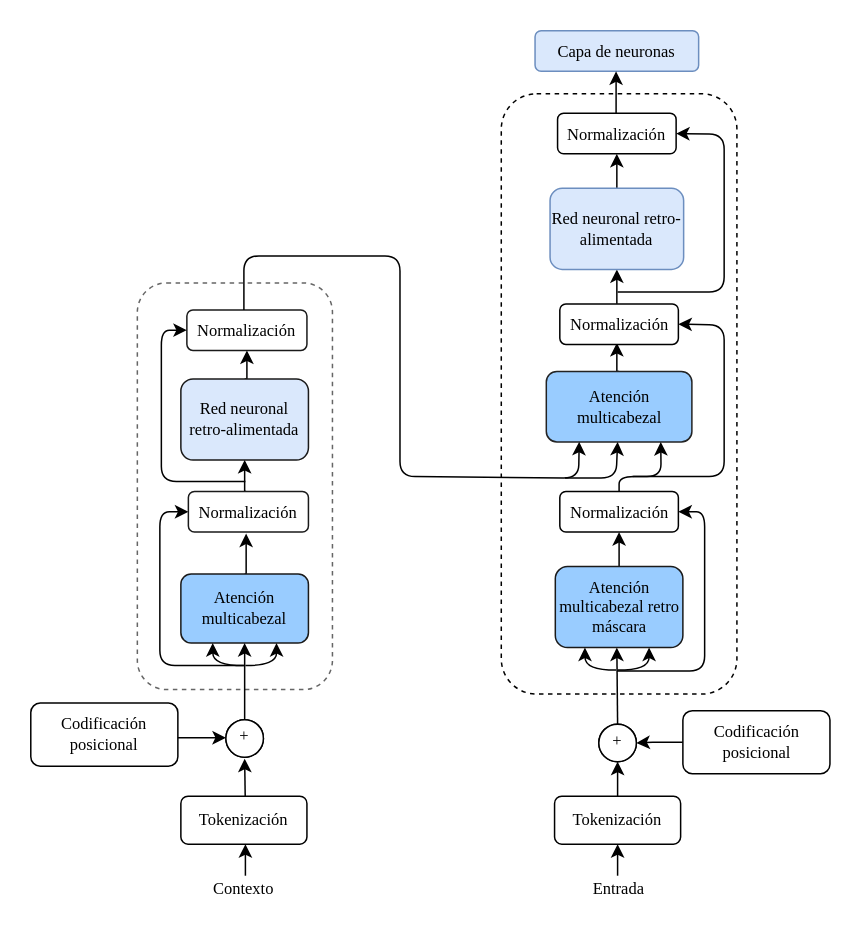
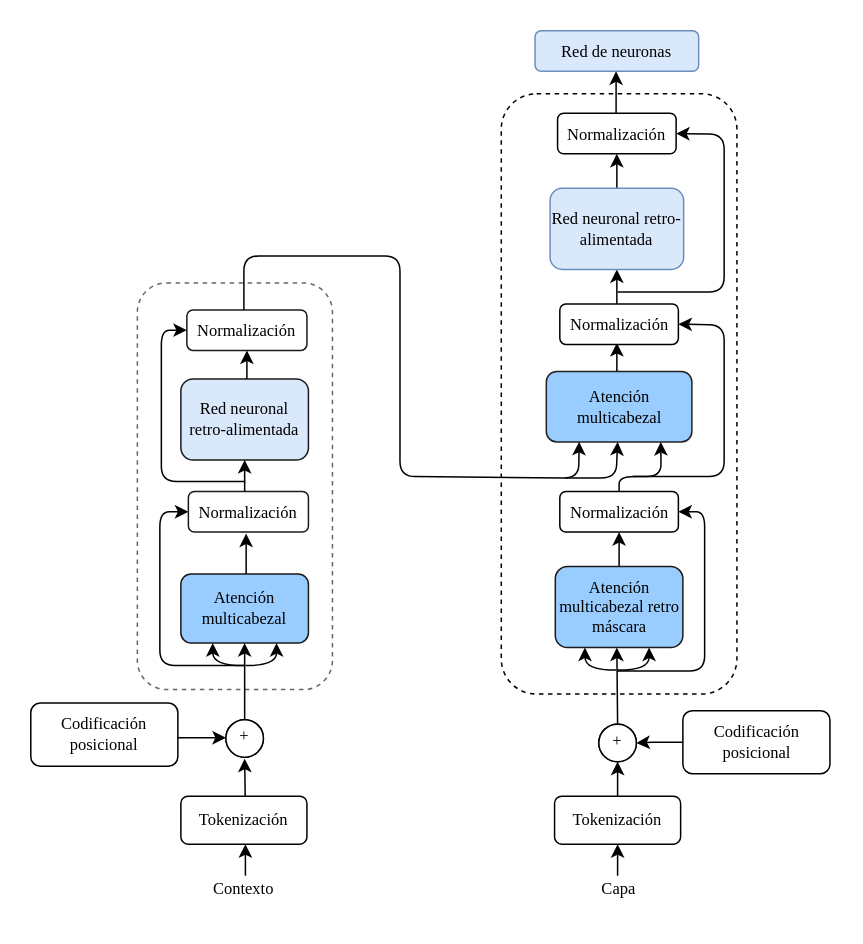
node "Capa de neuronas": label "Capa de neuronas" -> "Red de neuronas"
node "Entrada": label "Entrada" -> "Capa"
